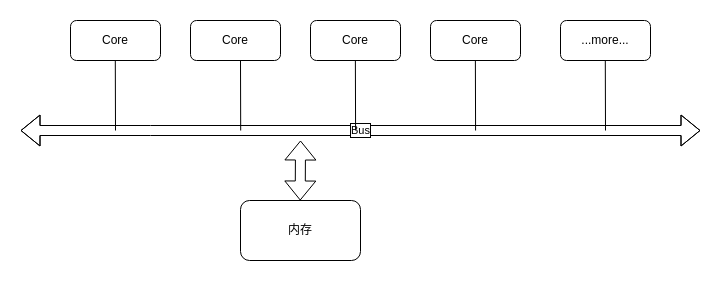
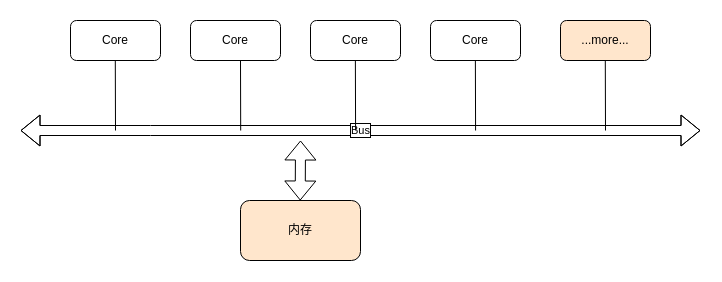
node "...more...": fillcolor #ffffff -> #ffe6cc
node "内存": fillcolor #ffffff -> #ffe6cc
